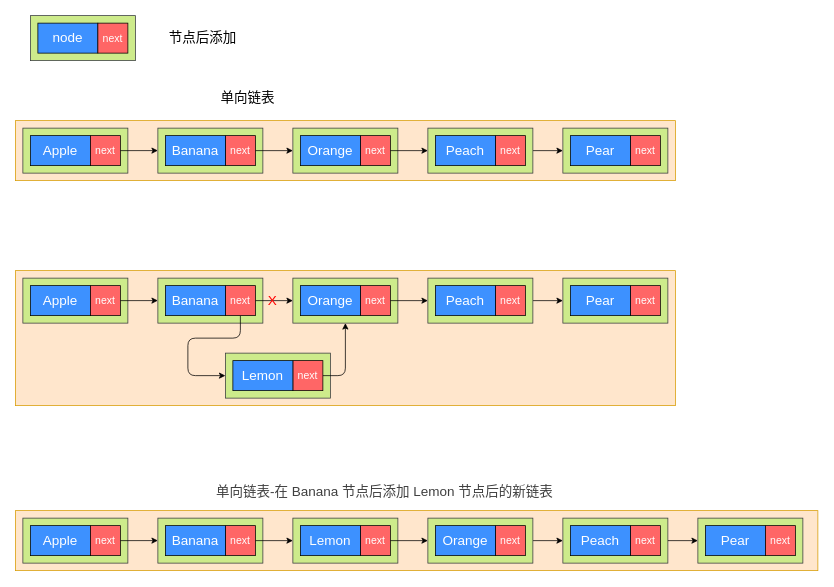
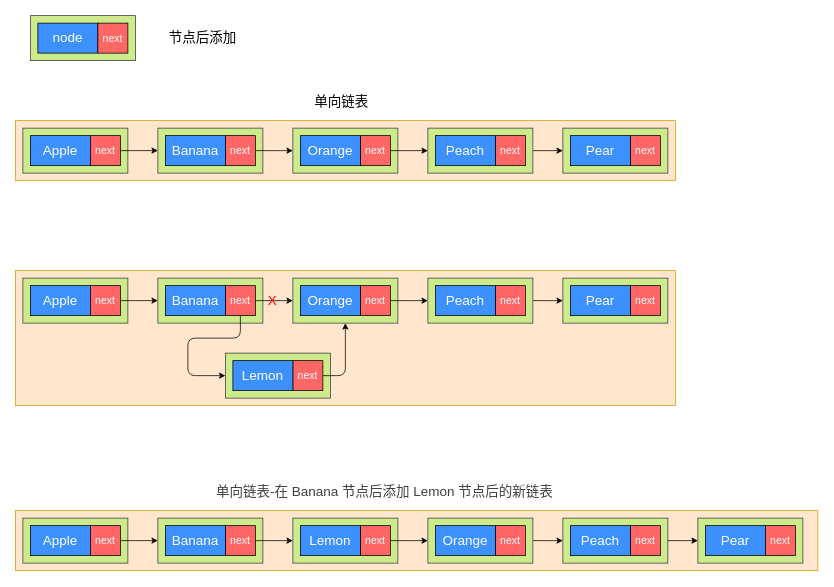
node "单向链表": moved (248, 98) -> (342, 102)
